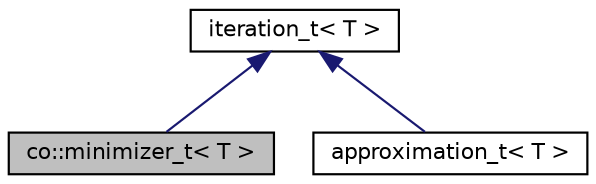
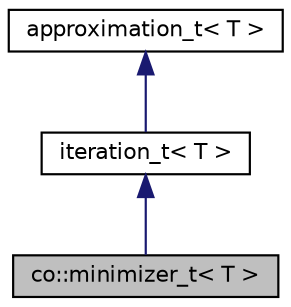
edge "approximation_t< T >" -> "iteration_t< T >": reversed
